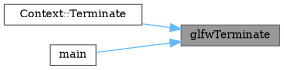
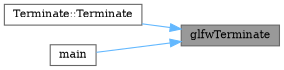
node "Context::Terminate": label "Context::Terminate" -> "Terminate::Terminate"
